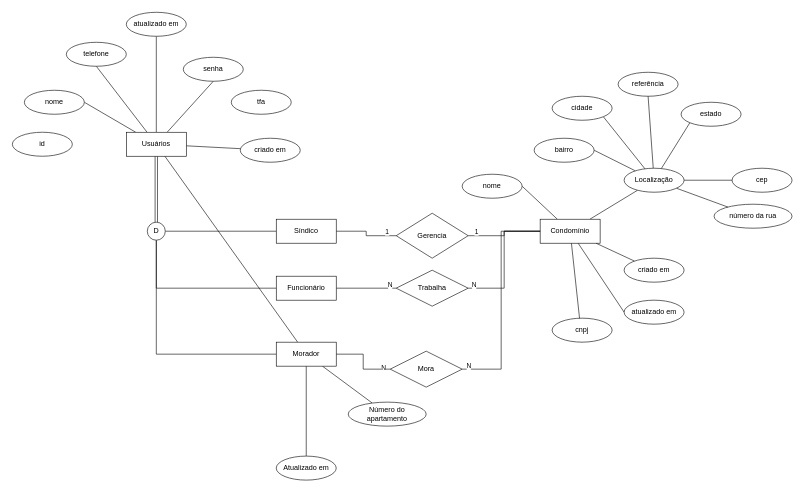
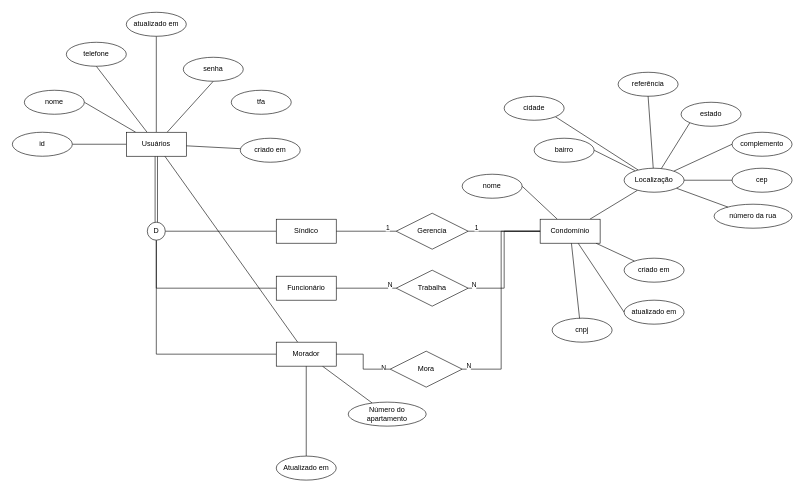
node "cidade": moved (582, 108) -> (534, 108)
edge "id" -- "Usuários": added
node "complemento": added
edge "complemento" -- "Localização": added
node "Gerencia": size 72x45 -> 72x36
